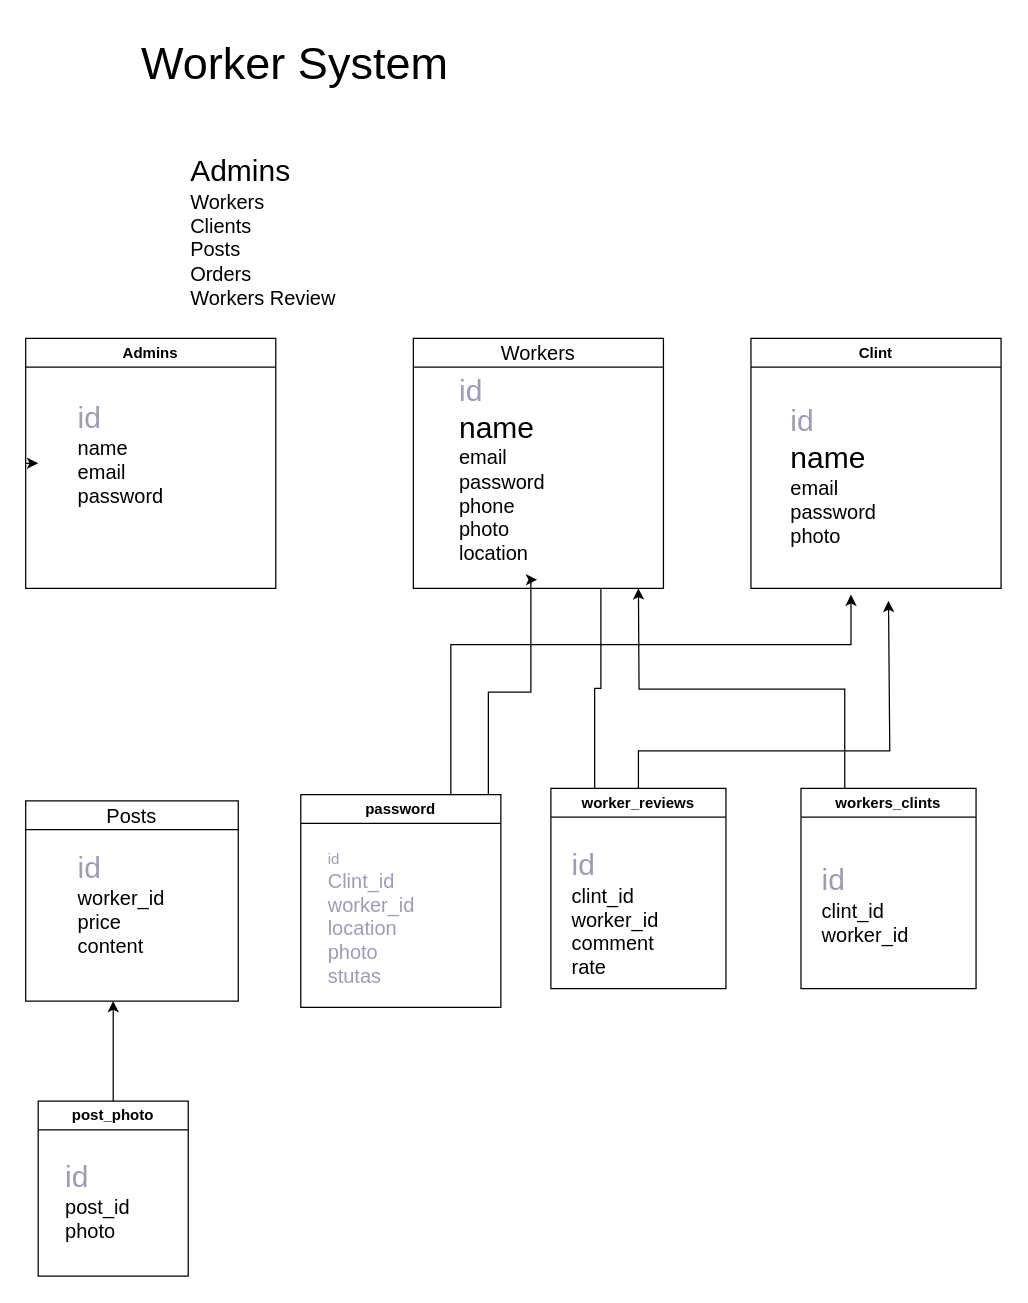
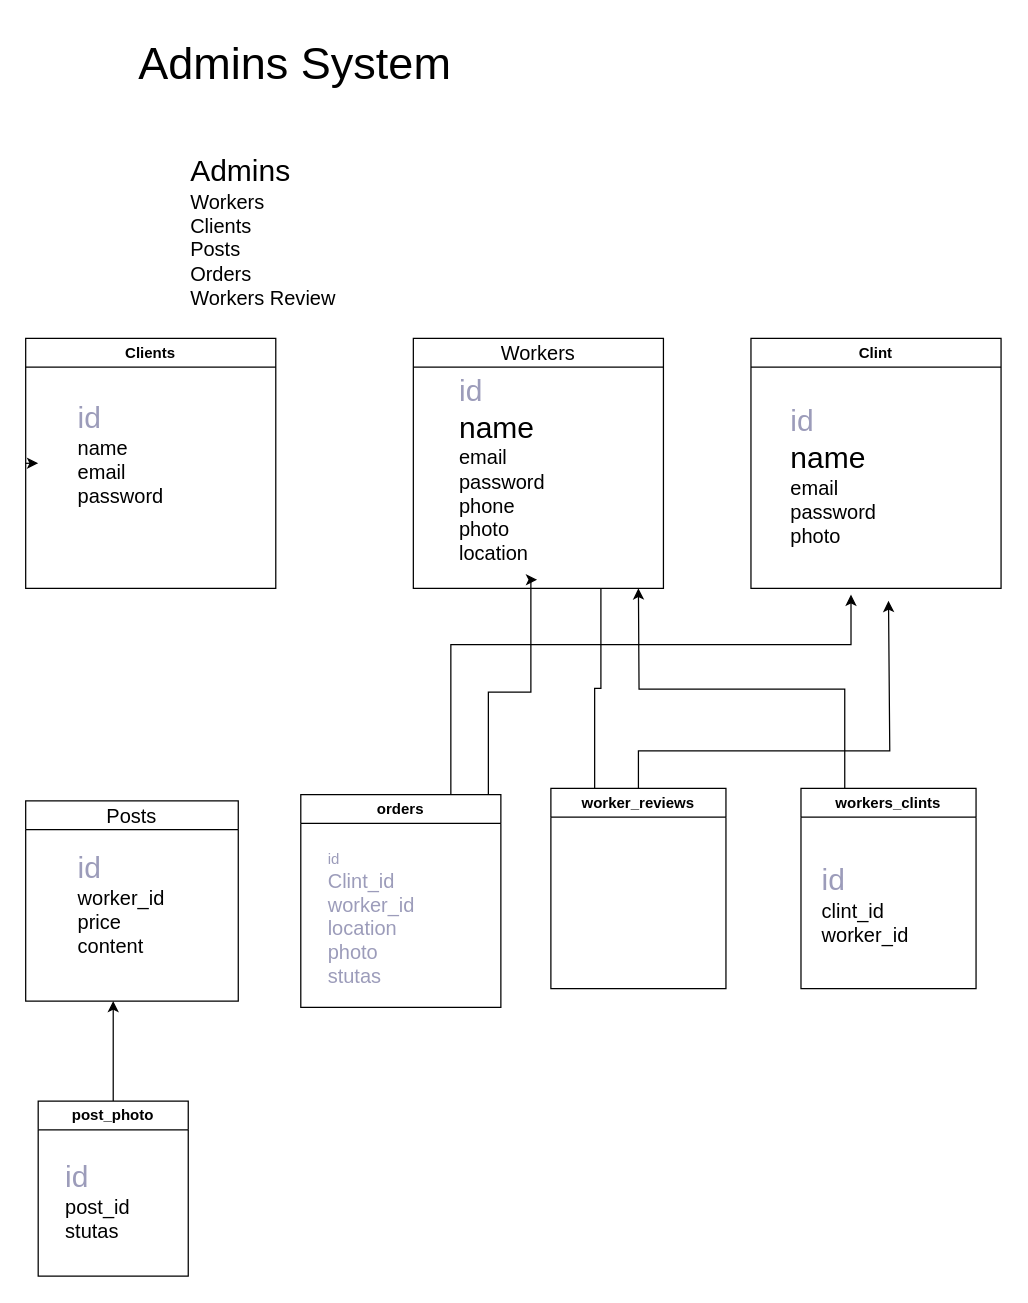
node "Worker System": label "Worker System" -> "Admins System"
node "Admins": label "Admins" -> "Clients"
node "password": label "password" -> "orders"
node "id clint_id worker_id comment rate": removed
node "id post_id photo": label "id post_id photo" -> "id post_id stutas"
